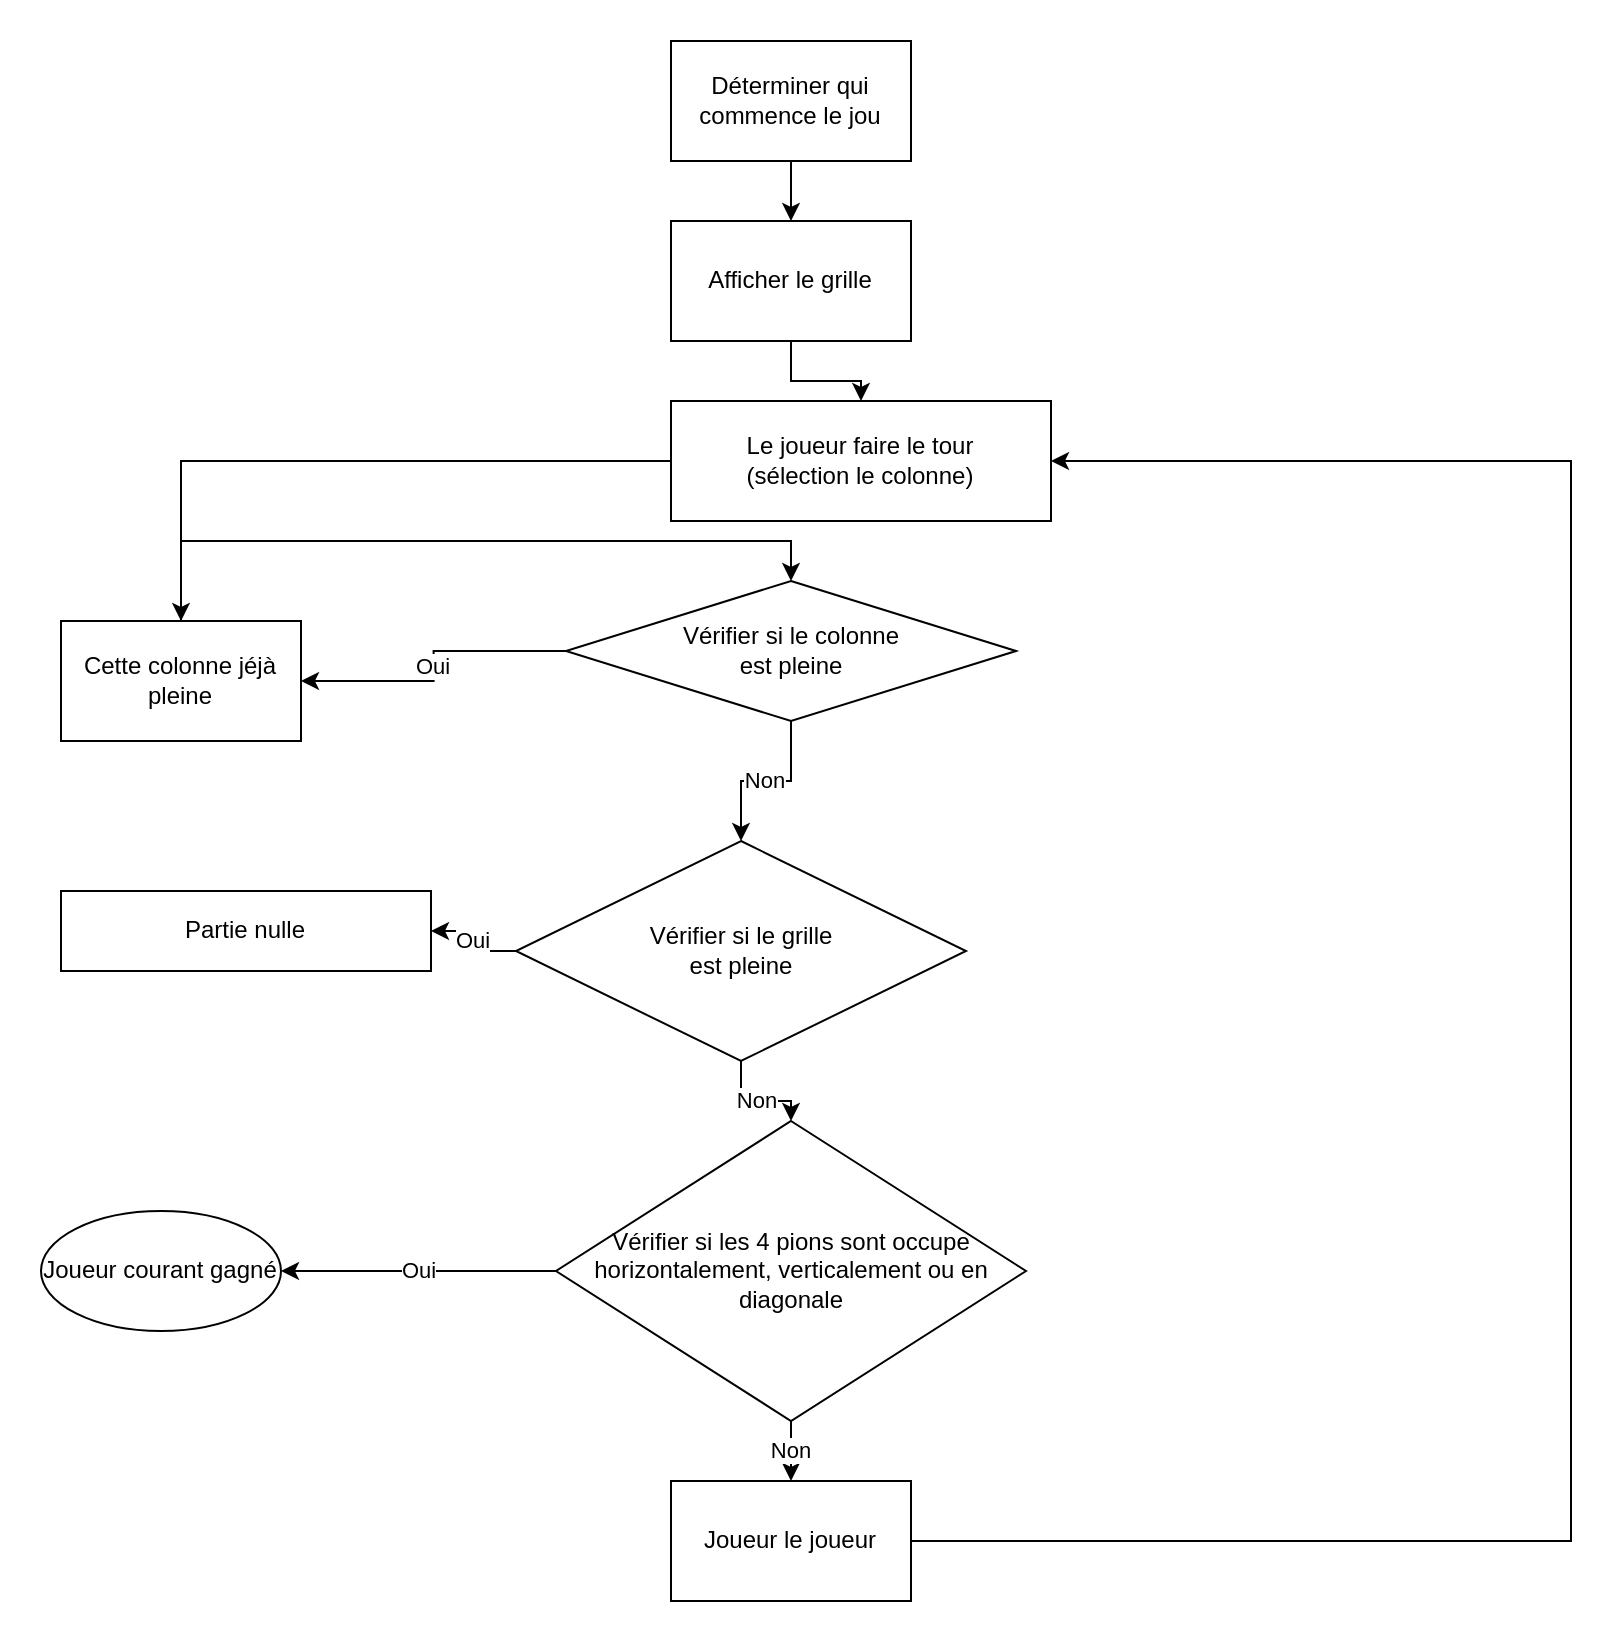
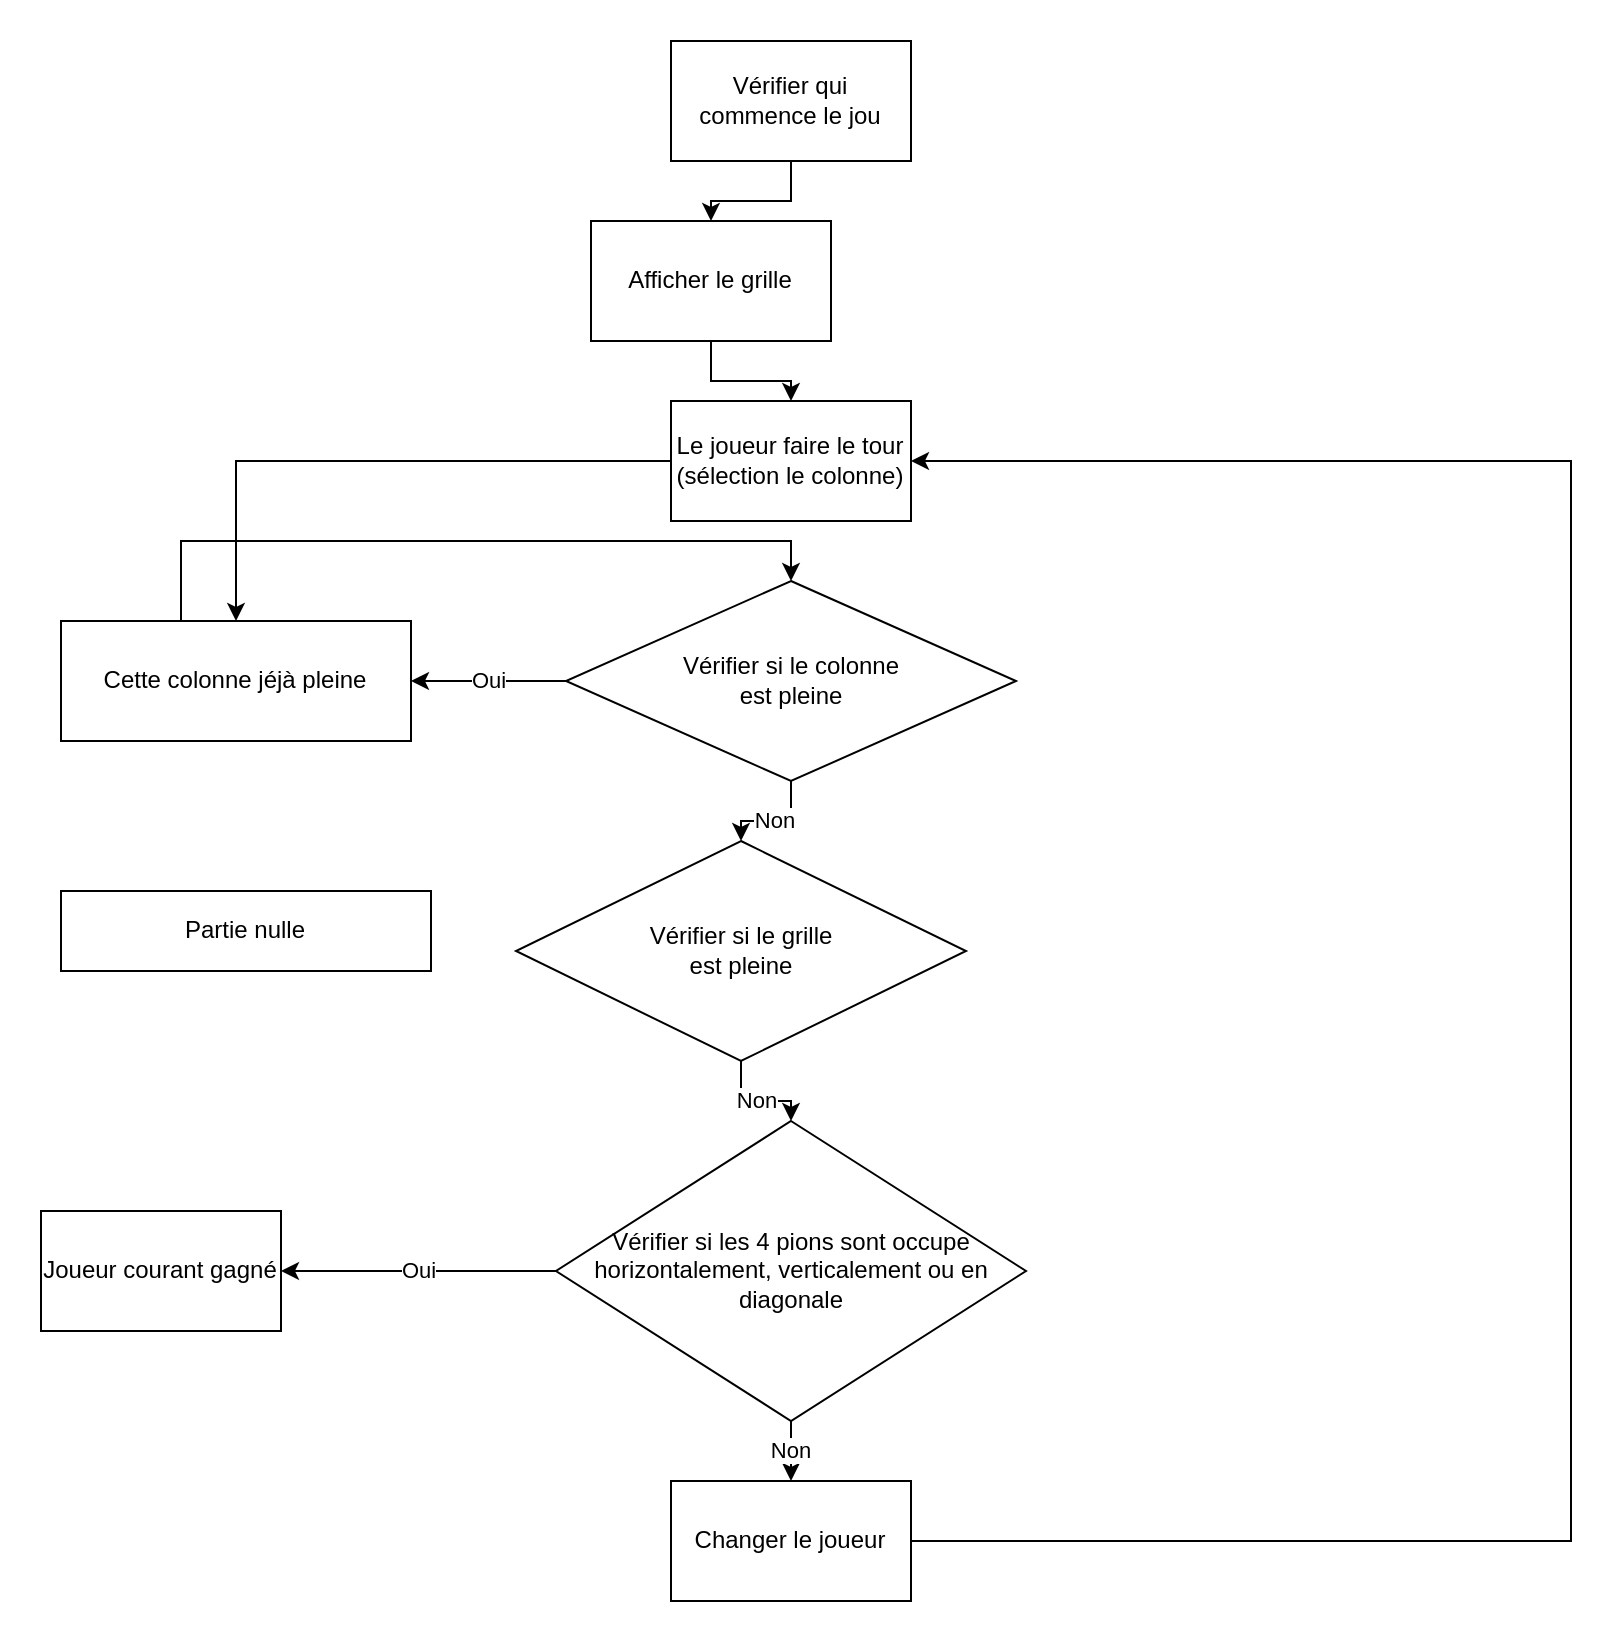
node "Déterminer qui commence le jou": label "Déterminer qui commence le jou" -> "Vérifier qui commence le jou"
node "Afficher le grille": moved (791, 281) -> (711, 281)
node "Le joueur faire le tour (sélection le colonne)": size 380x120 -> 240x120
node "Vérifier si le colonne est pleine": size 450x140 -> 450x200
node "Cette colonne jéjà pleine": size 240x120 -> 350x120
edge "Vérifier si le grille est pleine" -> "Partie nulle": removed, label "Oui"
node "Joueur courant gagné": shape ellipse -> rectangle
node "Joueur le joueur": label "Joueur le joueur" -> "Changer le joueur"
